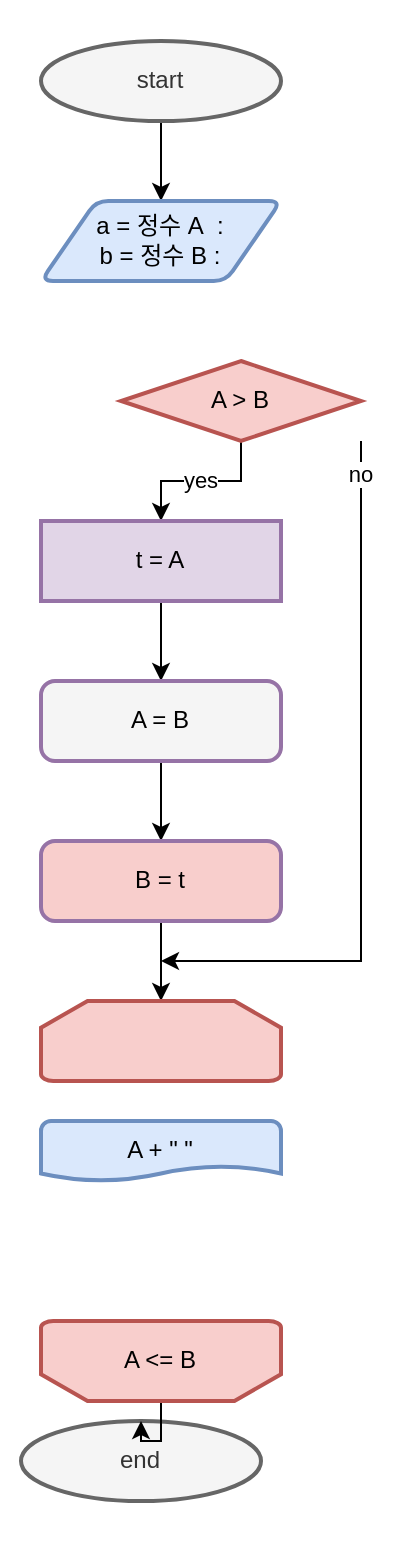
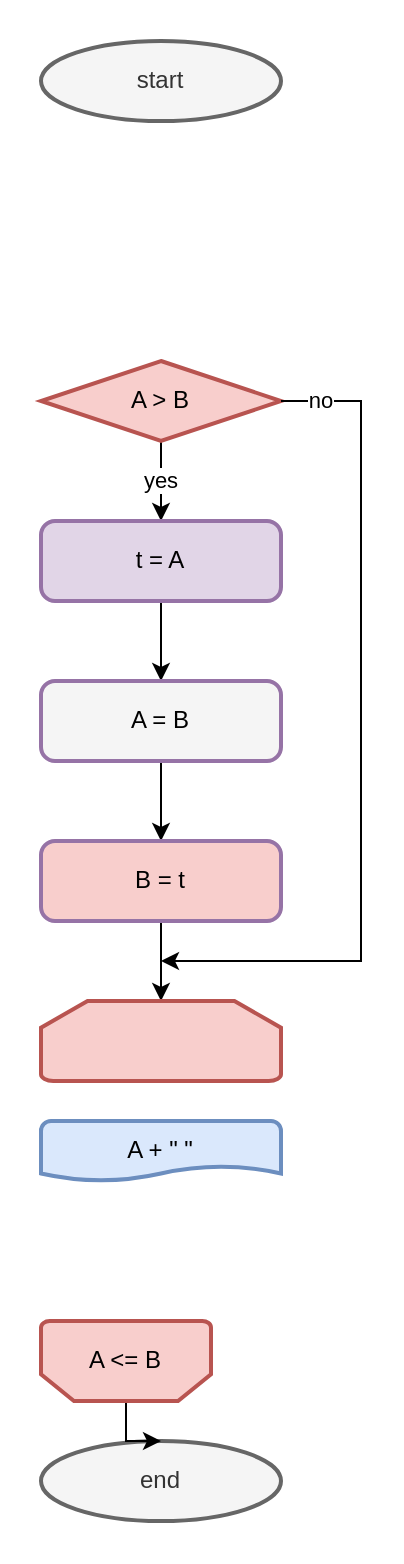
edge "start" -> "a = 정수 A : b = 정수 B :": removed
node "a = 정수 A : b = 정수 B :": removed
node "A > B": moved (241, 401) -> (161, 401)
node "t = A": shape rectangle -> rounded rectangle
node "A <= B": size 240x80 -> 170x80
node "end": moved (141, 1461) -> (161, 1481)
